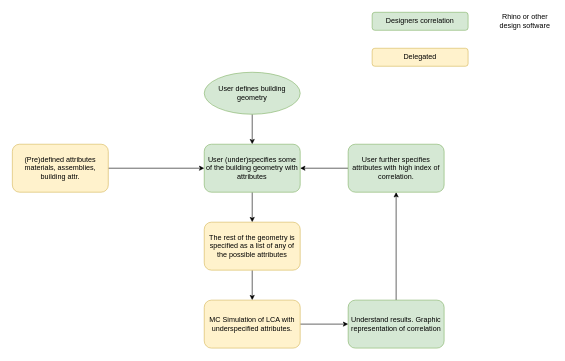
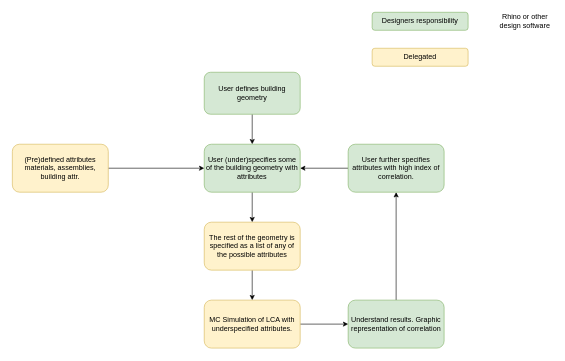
node "Designers correlation": label "Designers correlation" -> "Designers responsibility"
node "User defines building geometry": shape ellipse -> rounded rectangle
